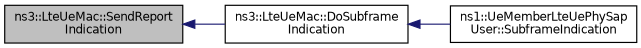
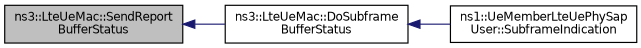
node "ns3::LteUeMac::SendReport Indication": label "ns3::LteUeMac::SendReport Indication" -> "ns3::LteUeMac::SendReport BufferStatus"
node "ns3::LteUeMac::DoSubframe Indication": label "ns3::LteUeMac::DoSubframe Indication" -> "ns3::LteUeMac::DoSubframe BufferStatus"
